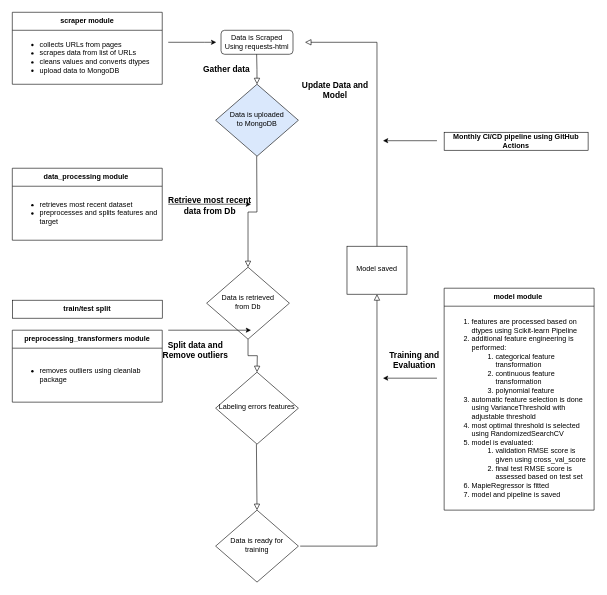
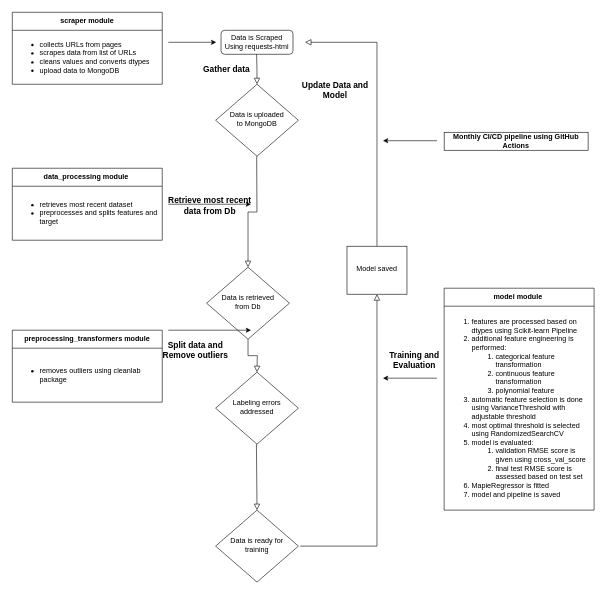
node "Data is uploadedto MongoDB": fillcolor #dae8fc -> #ffffff
node "train/test split": removed
node "Labeling errors features": label "Labeling errors features" -> "Labeling errors addressed"
